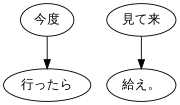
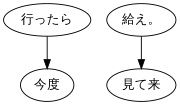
edge "今度" -> "行ったら": reversed
edge "見て来" -> "給え。": reversed
